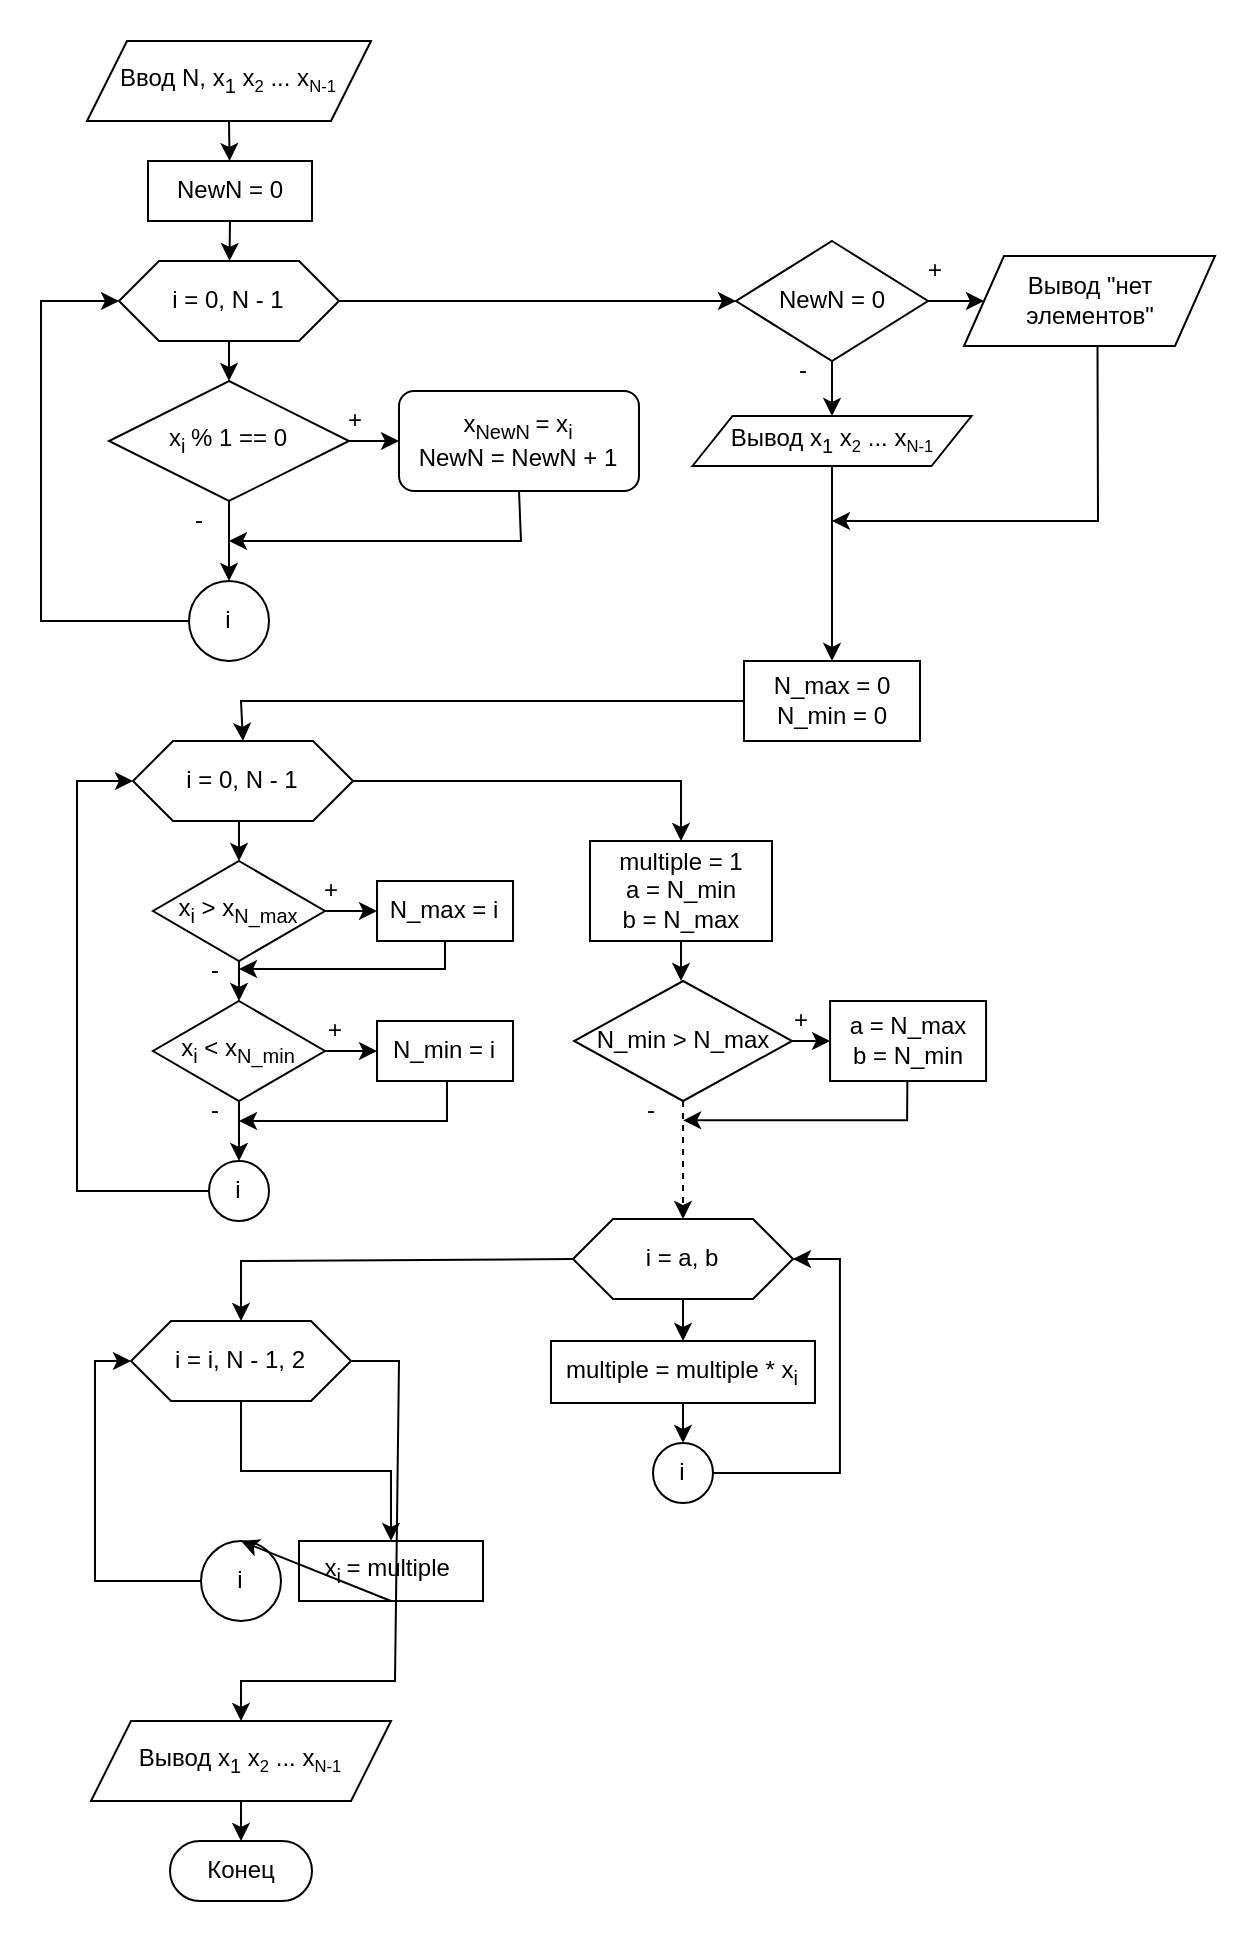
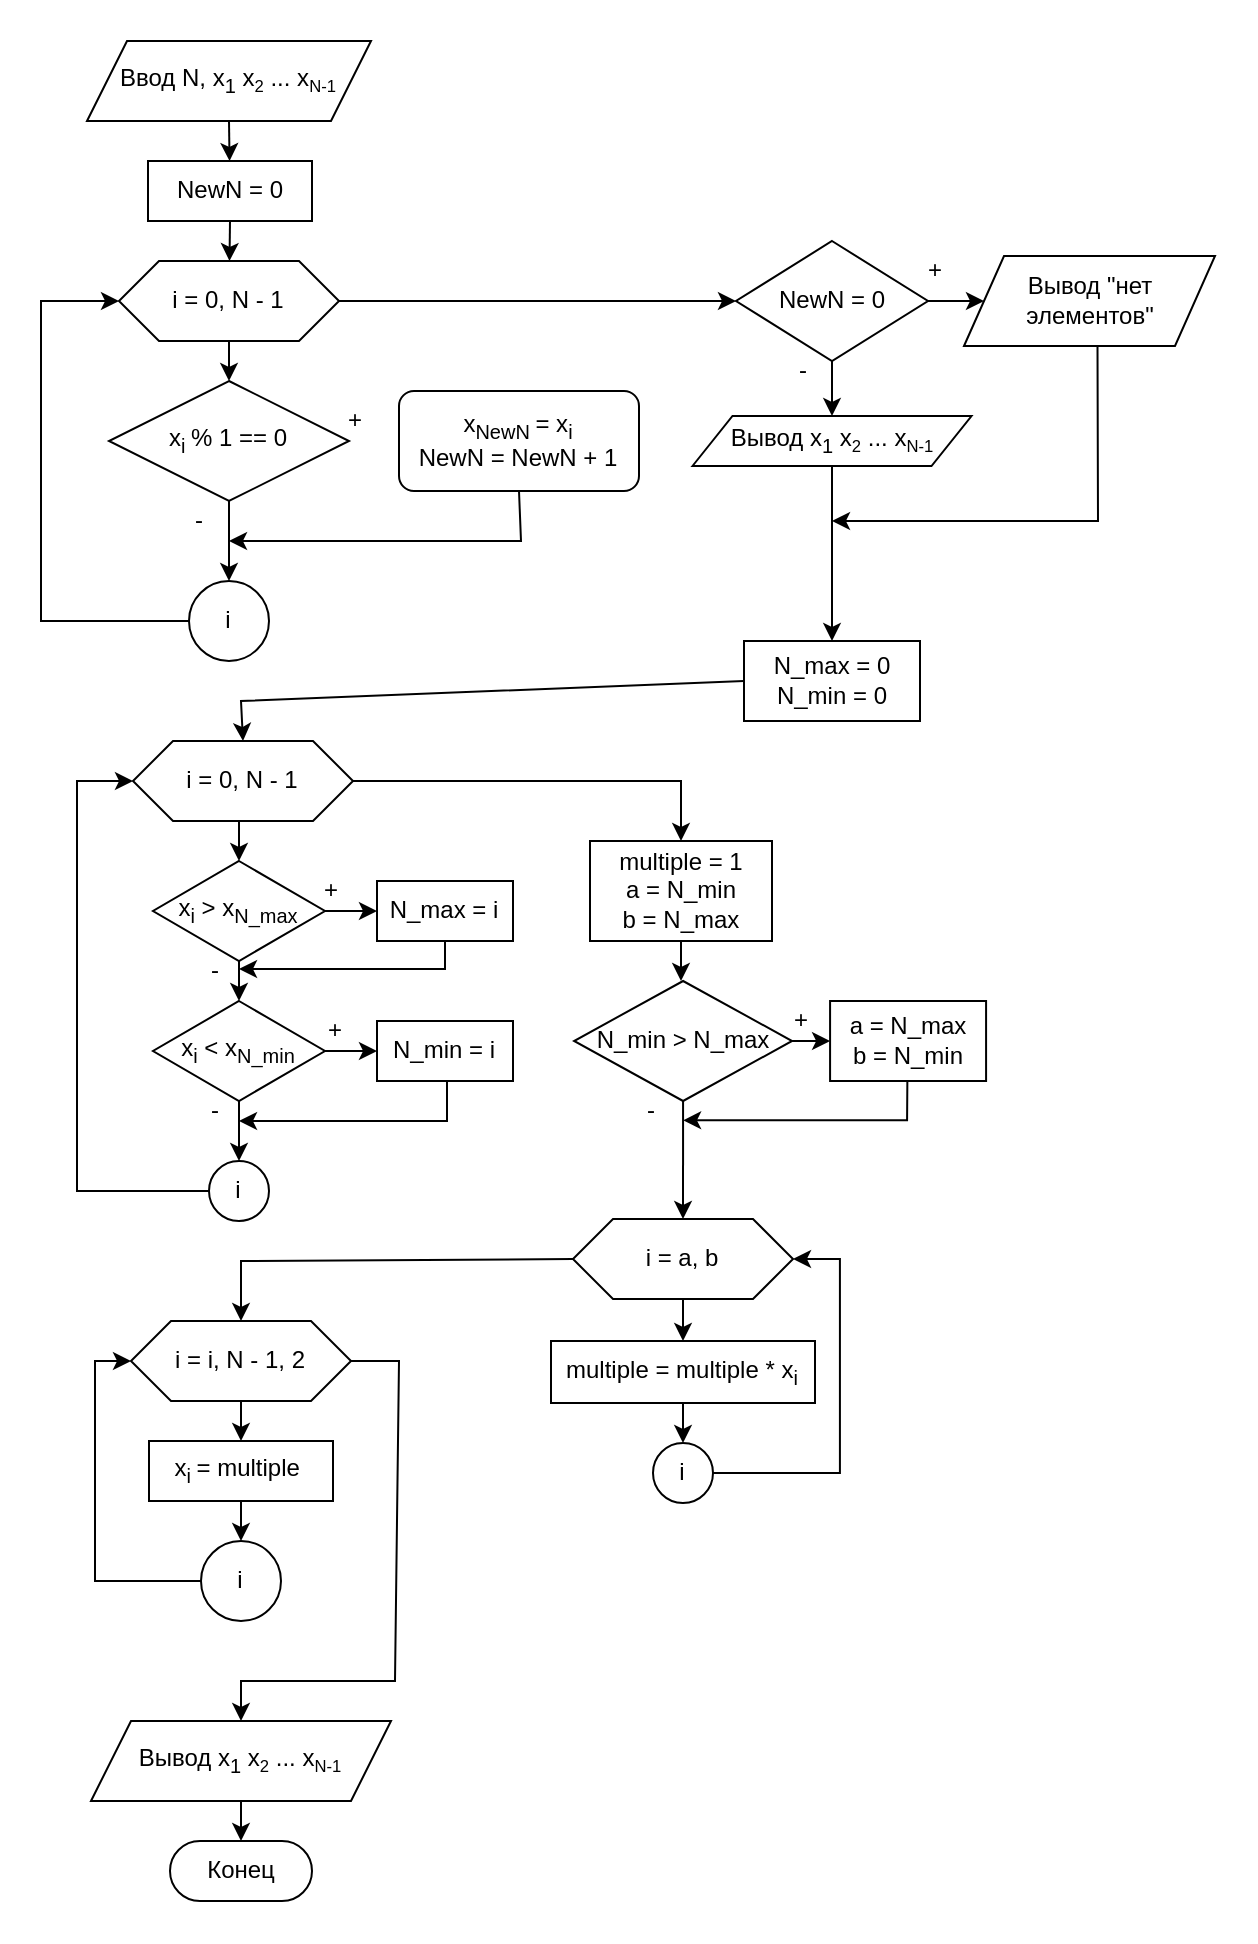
edge "xi % 1 == 0" -> "xNewN = xi NewN = NewN + 1": removed
node "N_max = 0 N_min = 0": moved (832, 701) -> (832, 681)
edge "N_min > N_max" -> "i = a, b": style dashed -> solid
node "xi = multiple": moved (391, 1571) -> (241, 1471)
